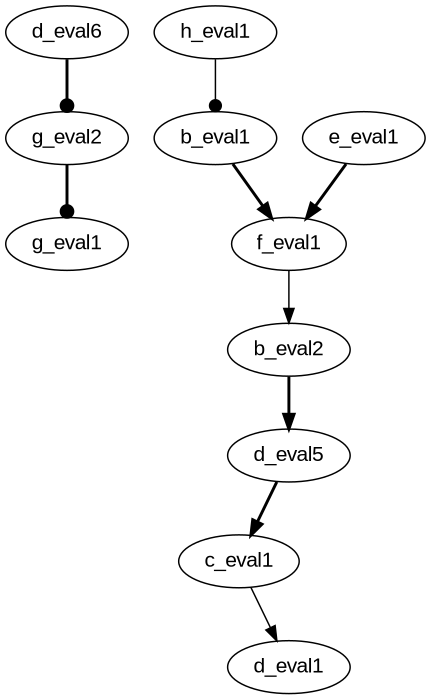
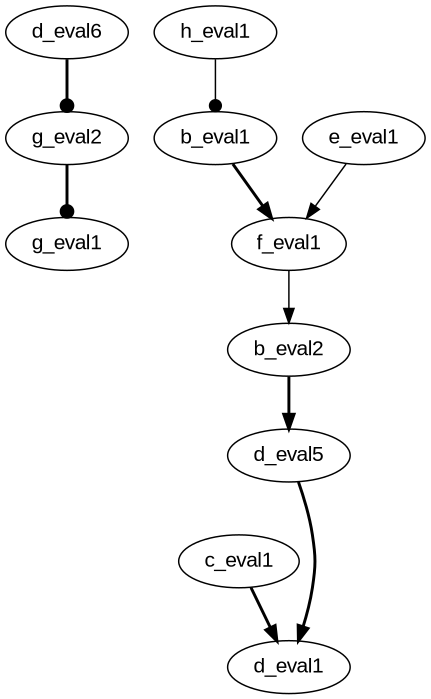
edge "e_eval1" -> "f_eval1": style bold -> solid
edge "d_eval5" -> "c_eval1": now "d_eval5" -> "d_eval1"
edge "c_eval1" -> "d_eval1": style solid -> bold
